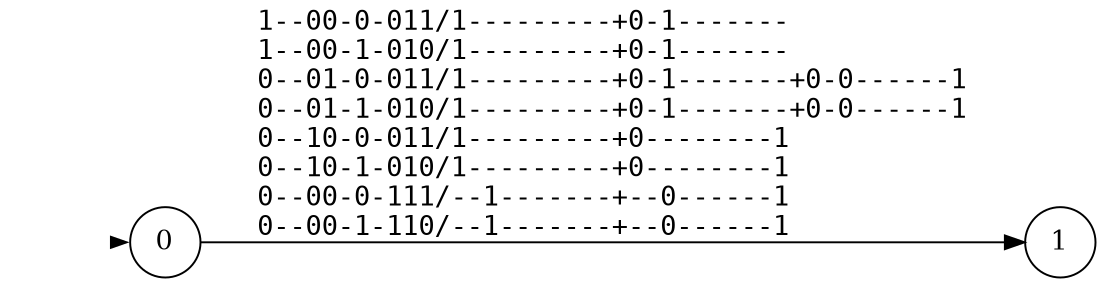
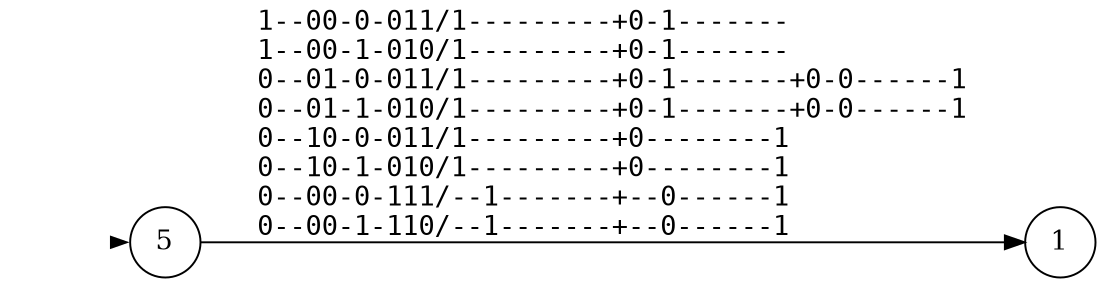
node "0": label "0" -> "5"
